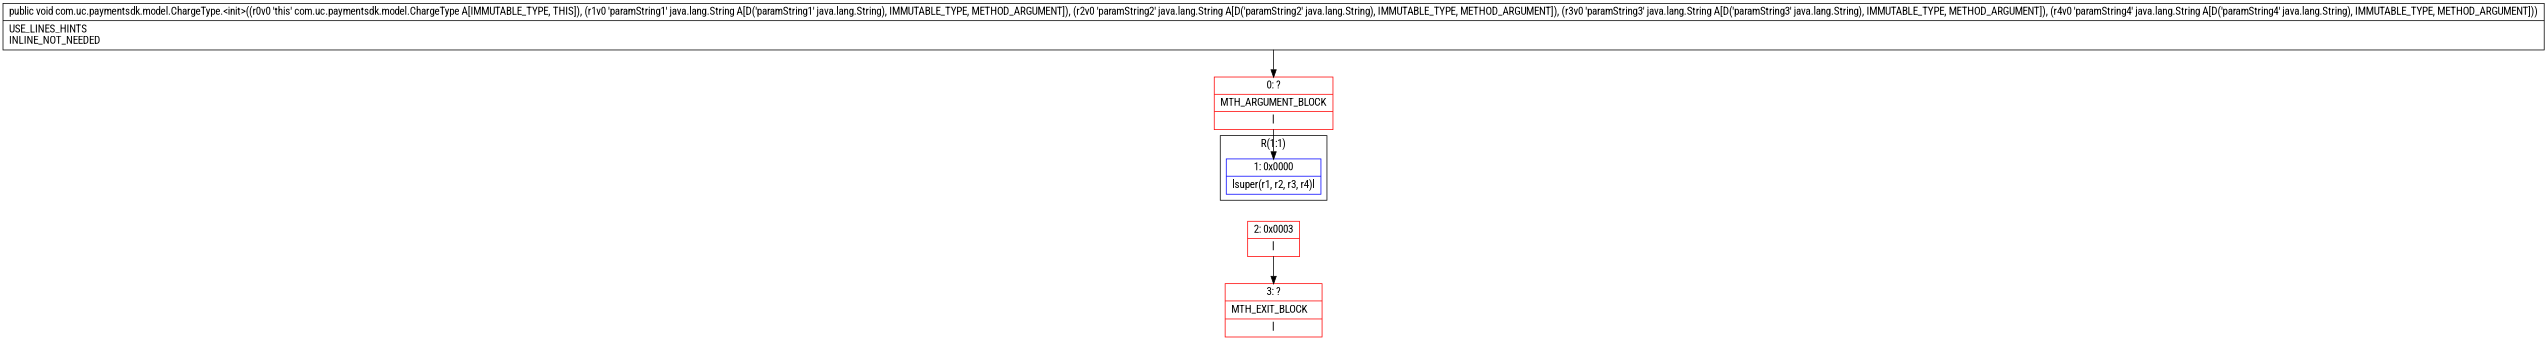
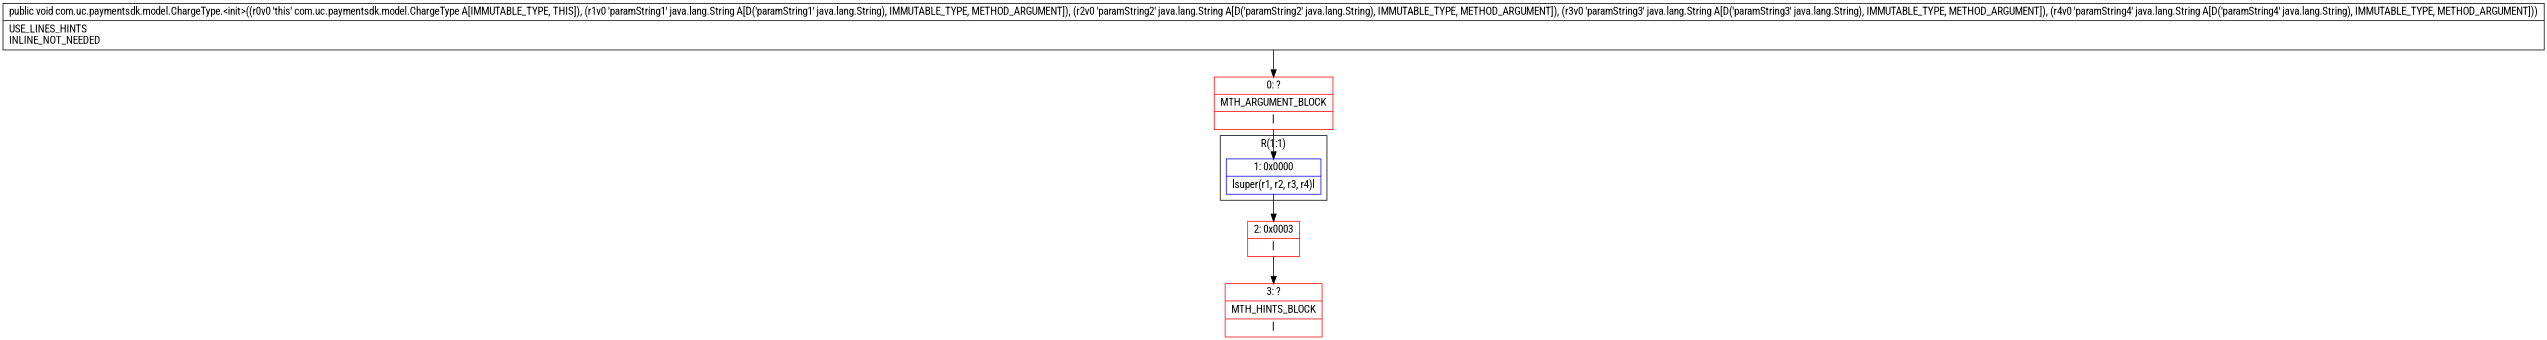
edge "1: 0x0000" -> "2: 0x0003": added
node "3: ?": text "MTH_EXIT_BLOCK" -> "MTH_HINTS_BLOCK"
